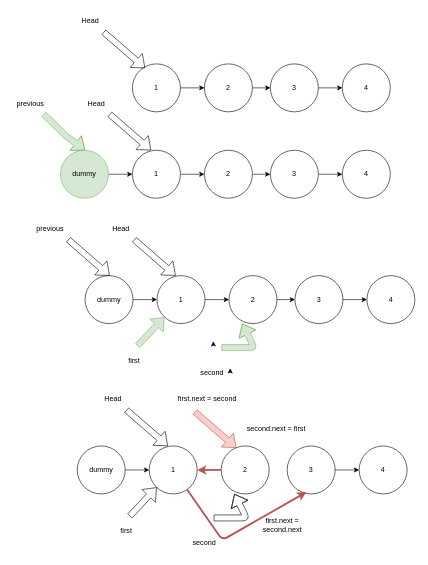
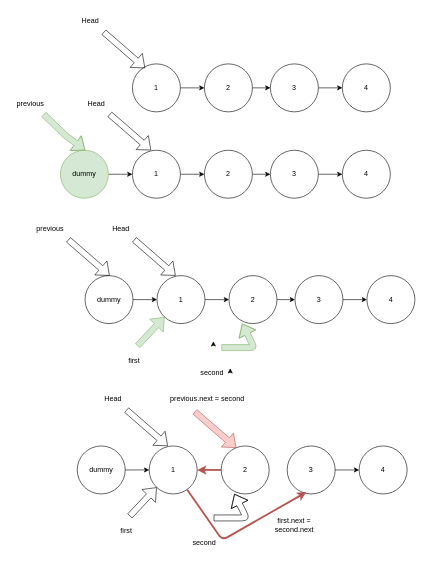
node "first.next = second": label "first.next = second" -> "previous.next = second"
node "second.next = first": removed
node "first.next = second.next": moved (282, 525) -> (294, 525)
